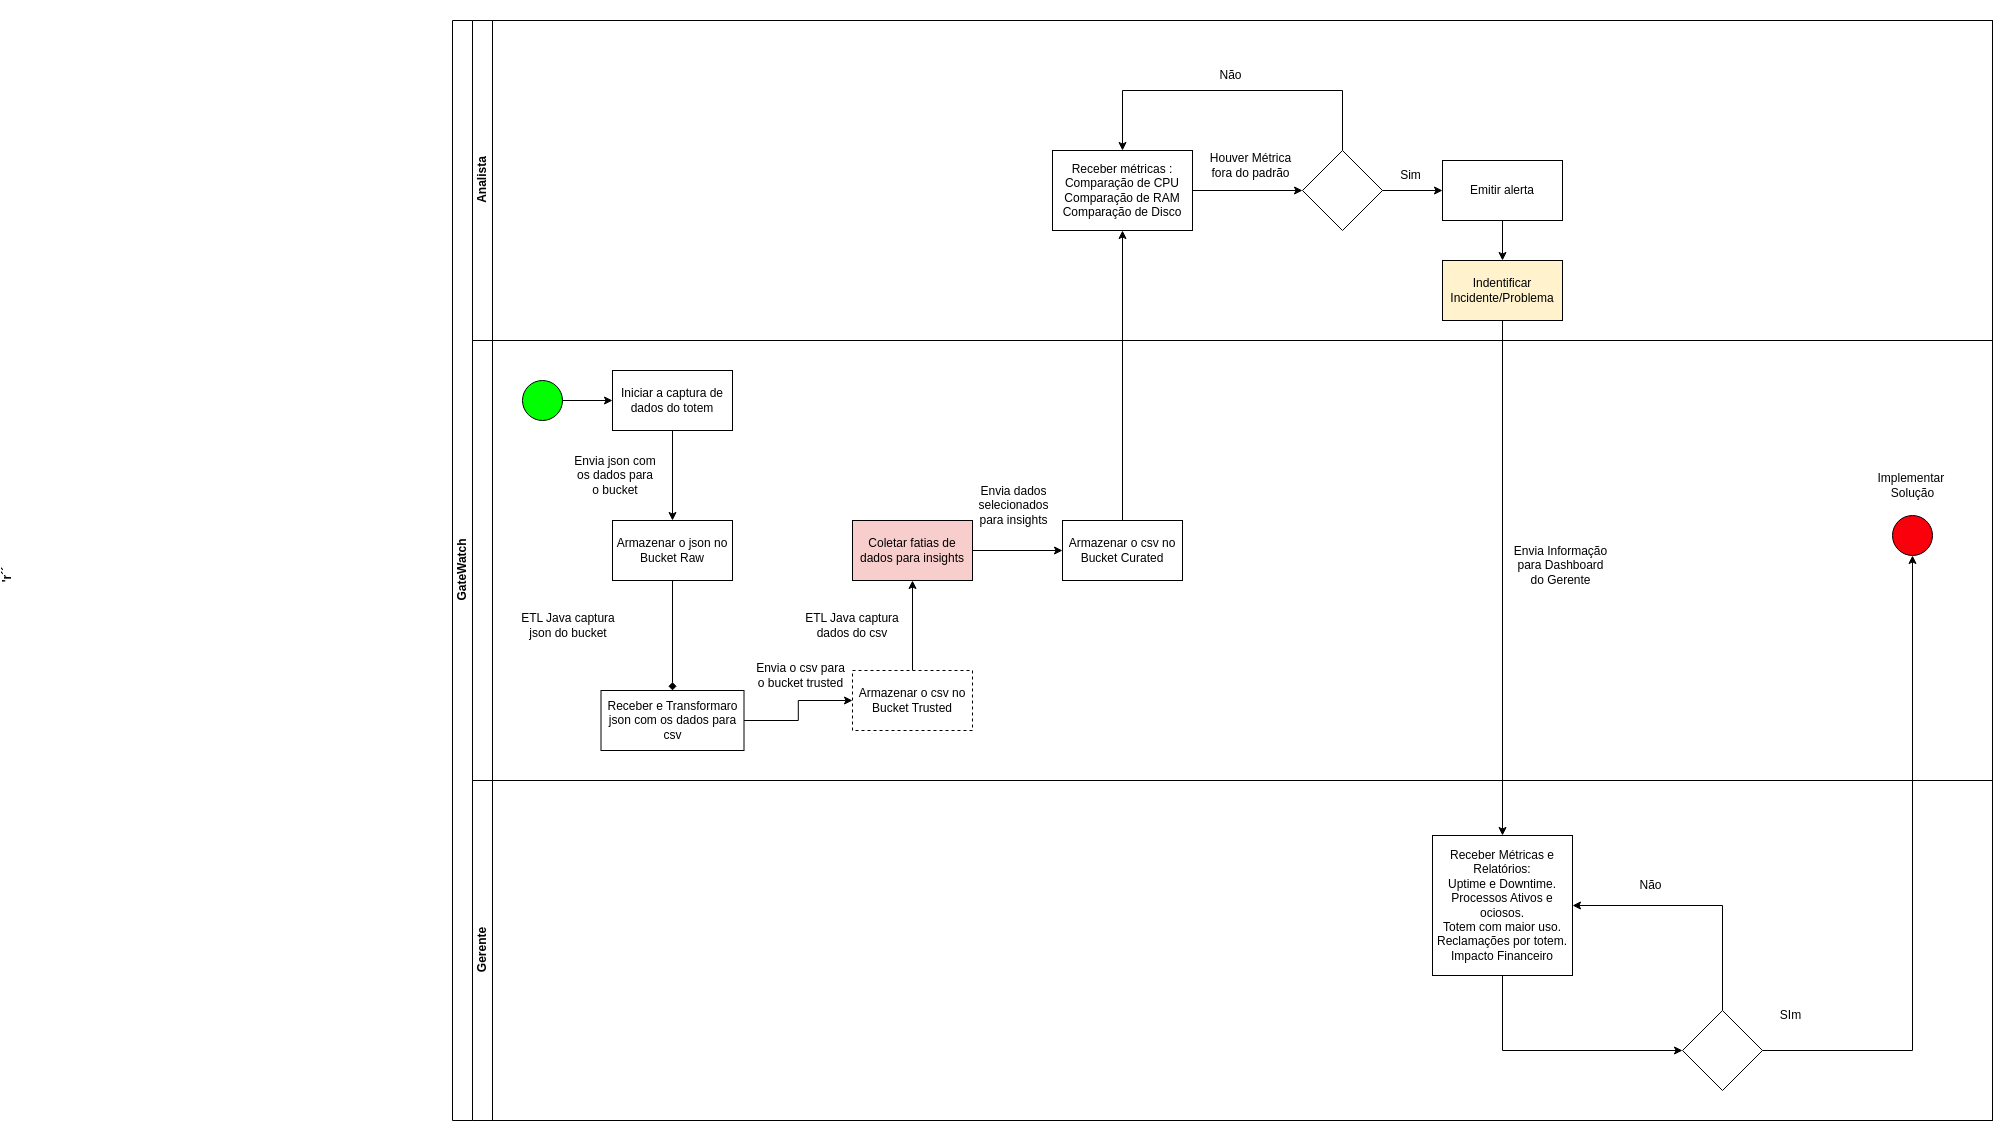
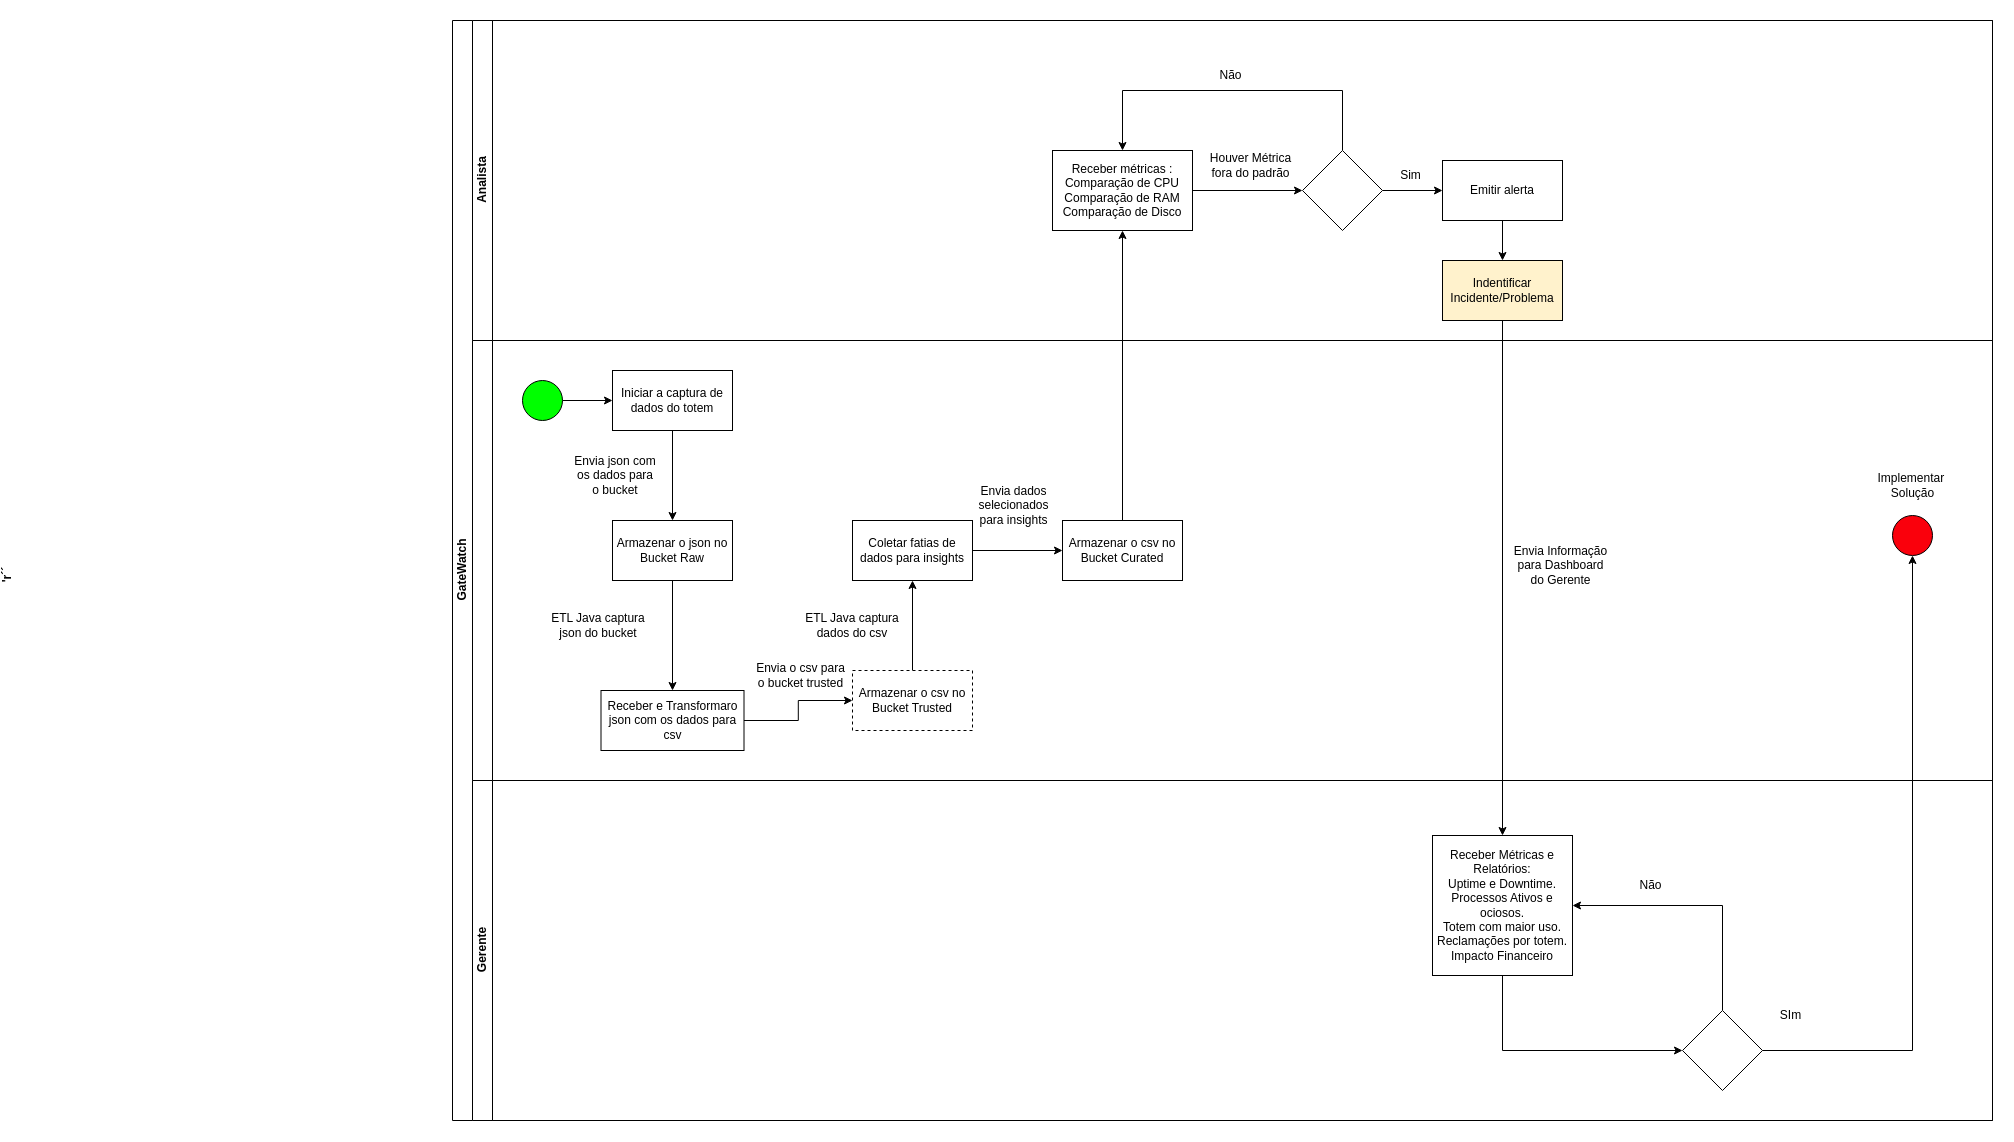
node "Coletar fatias de dados para insights": fillcolor #f8cecc -> #ffffff
node "ETL Java captura json do bucket": moved (569, 626) -> (599, 626)
edge "Armazenar o json no Bucket Raw" -> "Receber e Transformaro json com os dados para csv": arrowhead diamond -> classic
